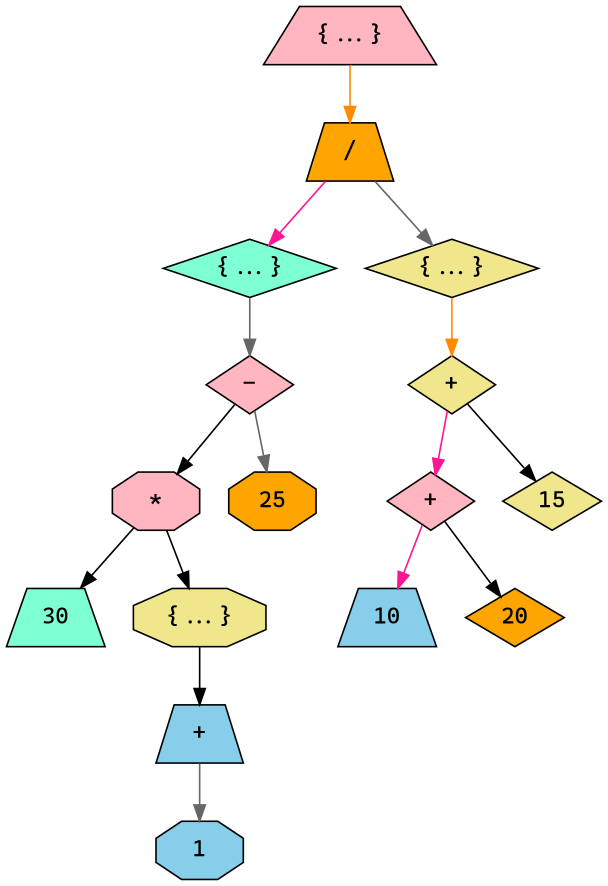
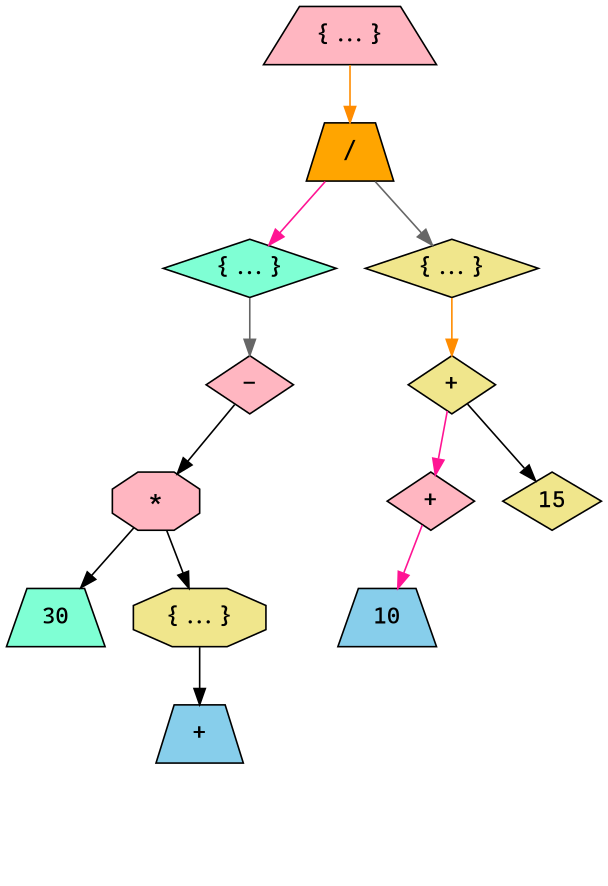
node "25": removed
node "20": removed
node "1": removed
